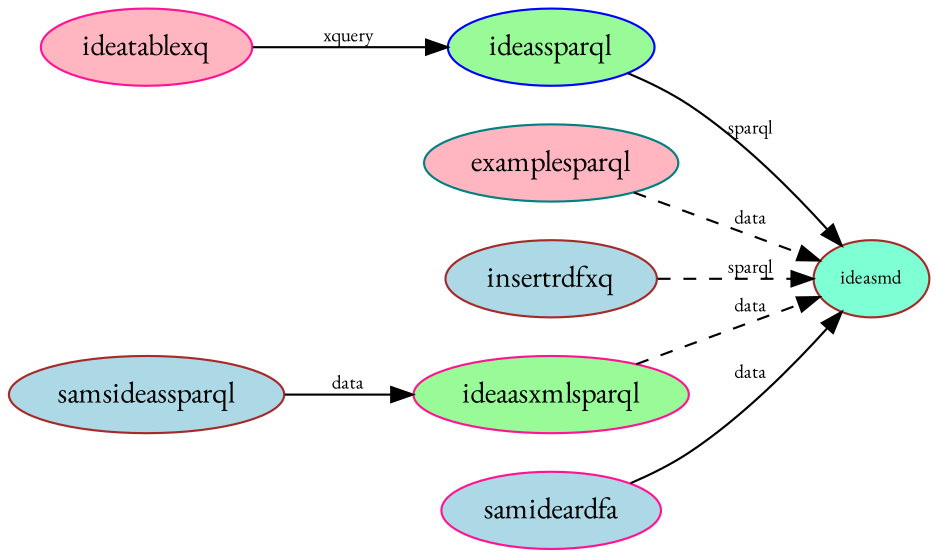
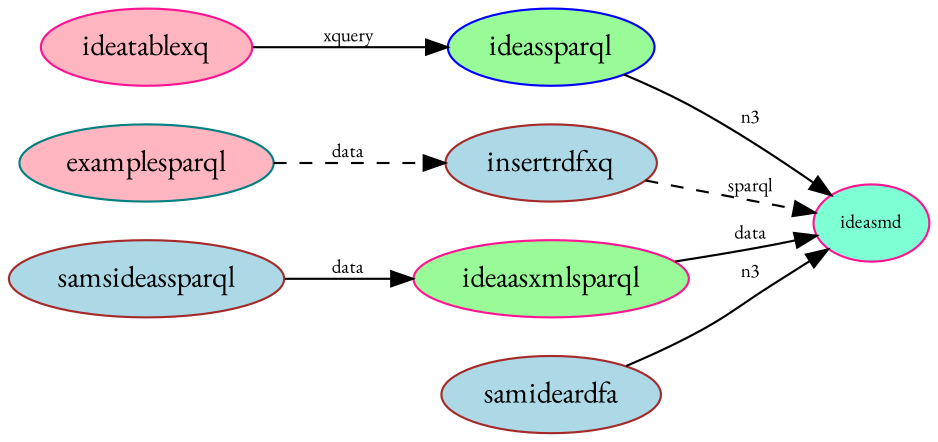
edge "ideassparql" -> "ideasmd": label "sparql" -> "n3"
edge "examplesparql" -> "ideasmd": now "examplesparql" -> "insertrdfxq"
node "ideasmd": color brown -> deeppink
edge "ideaasxmlsparql" -> "ideasmd": style dashed -> solid
edge "samideardfa" -> "ideasmd": label "data" -> "n3"
node "samideardfa": color deeppink -> brown
